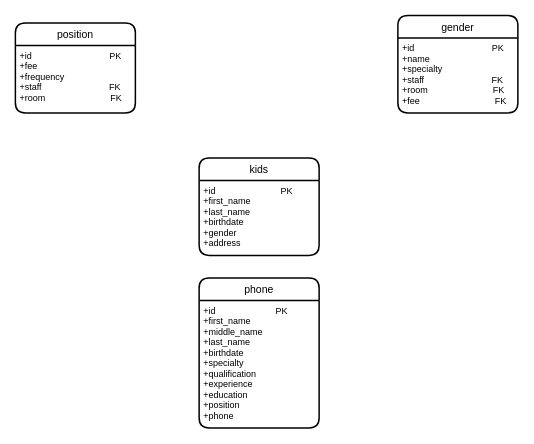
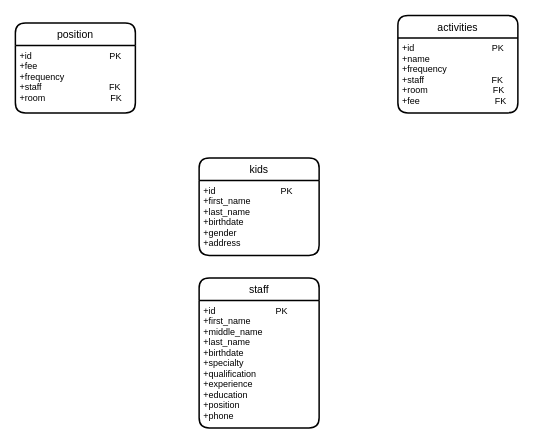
node "gender": label "gender" -> "activities"
node "+id PK +name +specialty +staff FK +room FK +fee FK": label "+id PK +name +specialty +staff FK +room FK +fee FK" -> "+id PK +name +frequency +staff FK +room FK +fee FK"
node "phone": label "phone" -> "staff"
